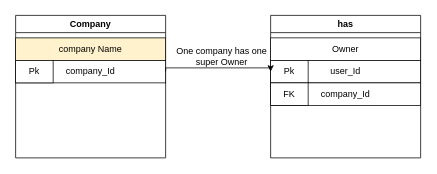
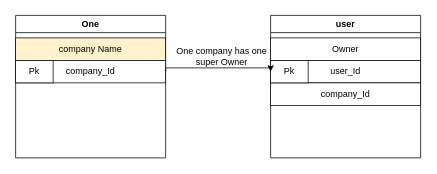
node "Company": label "Company" -> "One"
node "has": label "has" -> "user"
node "FK": removed
